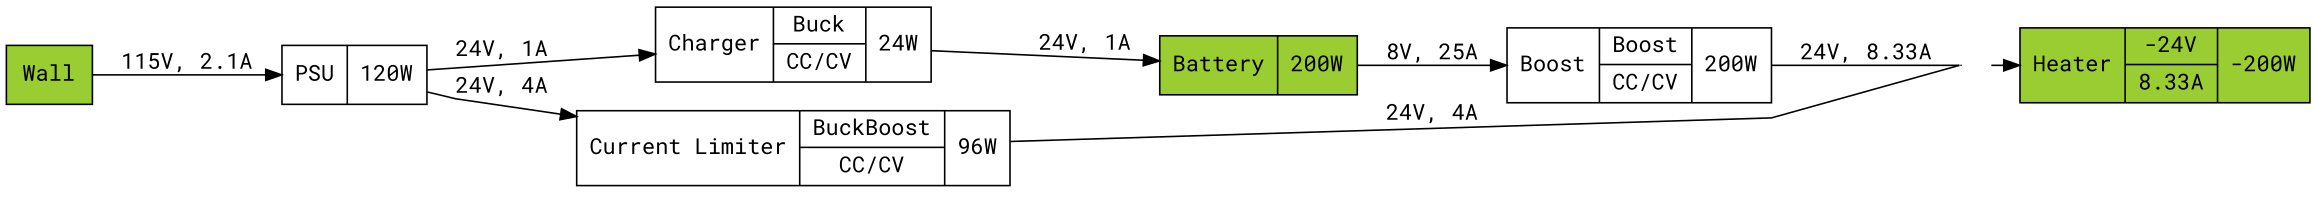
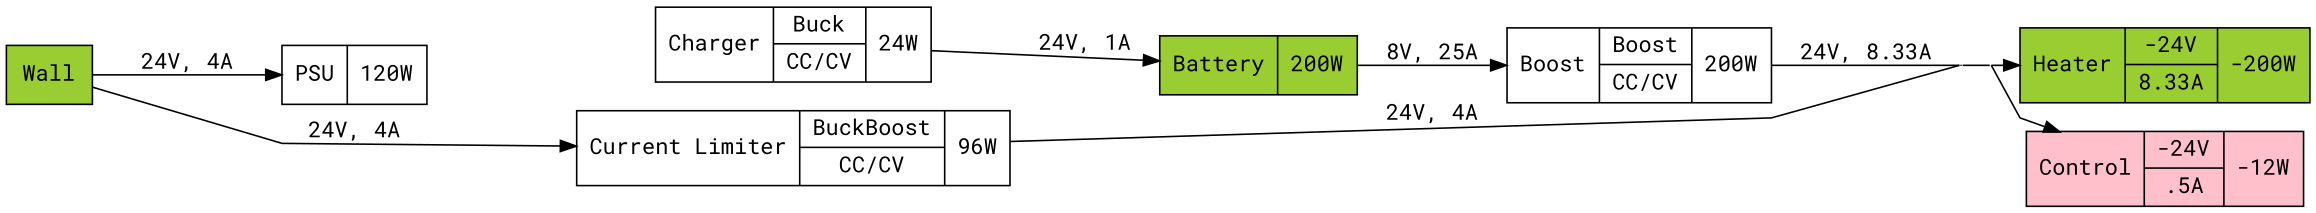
edge "Wall" -> "PSU": label "115V, 2.1A" -> "24V, 4A"
edge "PSU" -> "Charger": removed, label "24V, 1A"
edge "PSU" -> "Current Limiter": now "Wall" -> "Current Limiter"
node "Control": added
